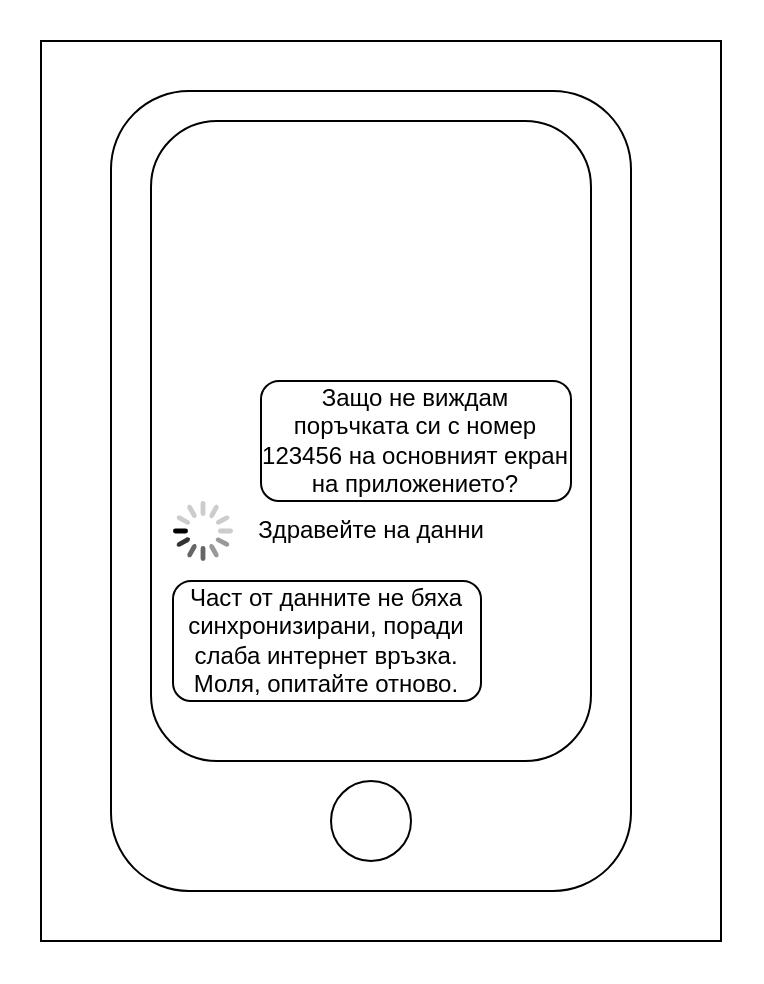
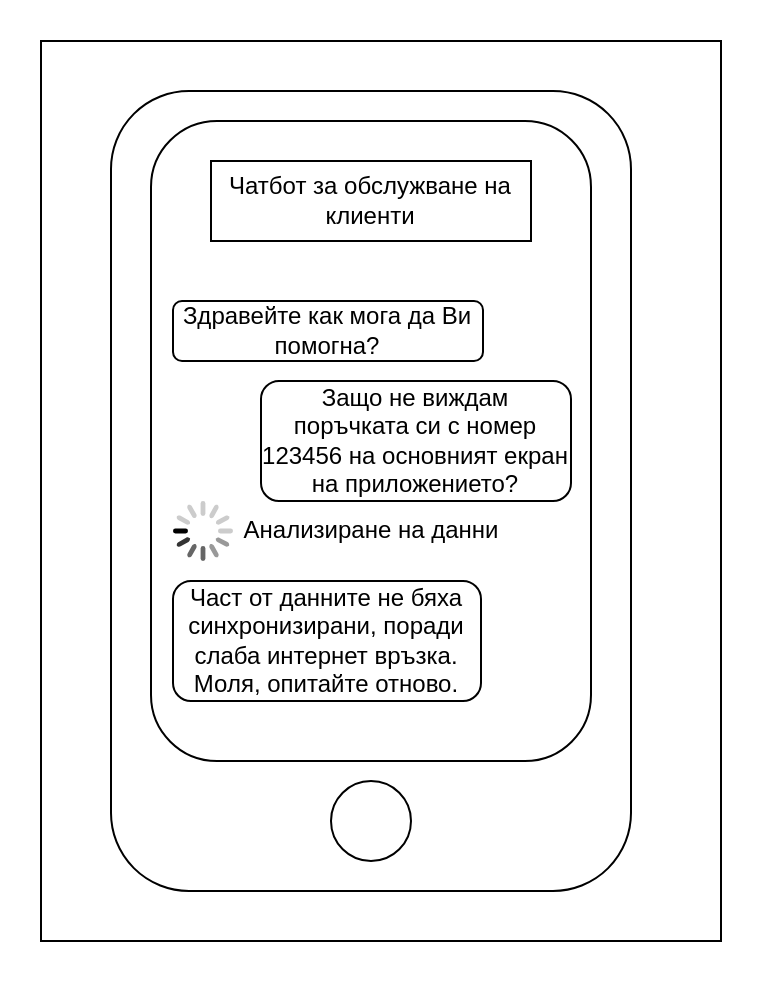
node "Чатбот за обслужване на клиенти": added
node "Здравейте как мога да Ви помогна?": added
node "Здравейте на данни": label "Здравейте на данни" -> "Анализиране на данни"
